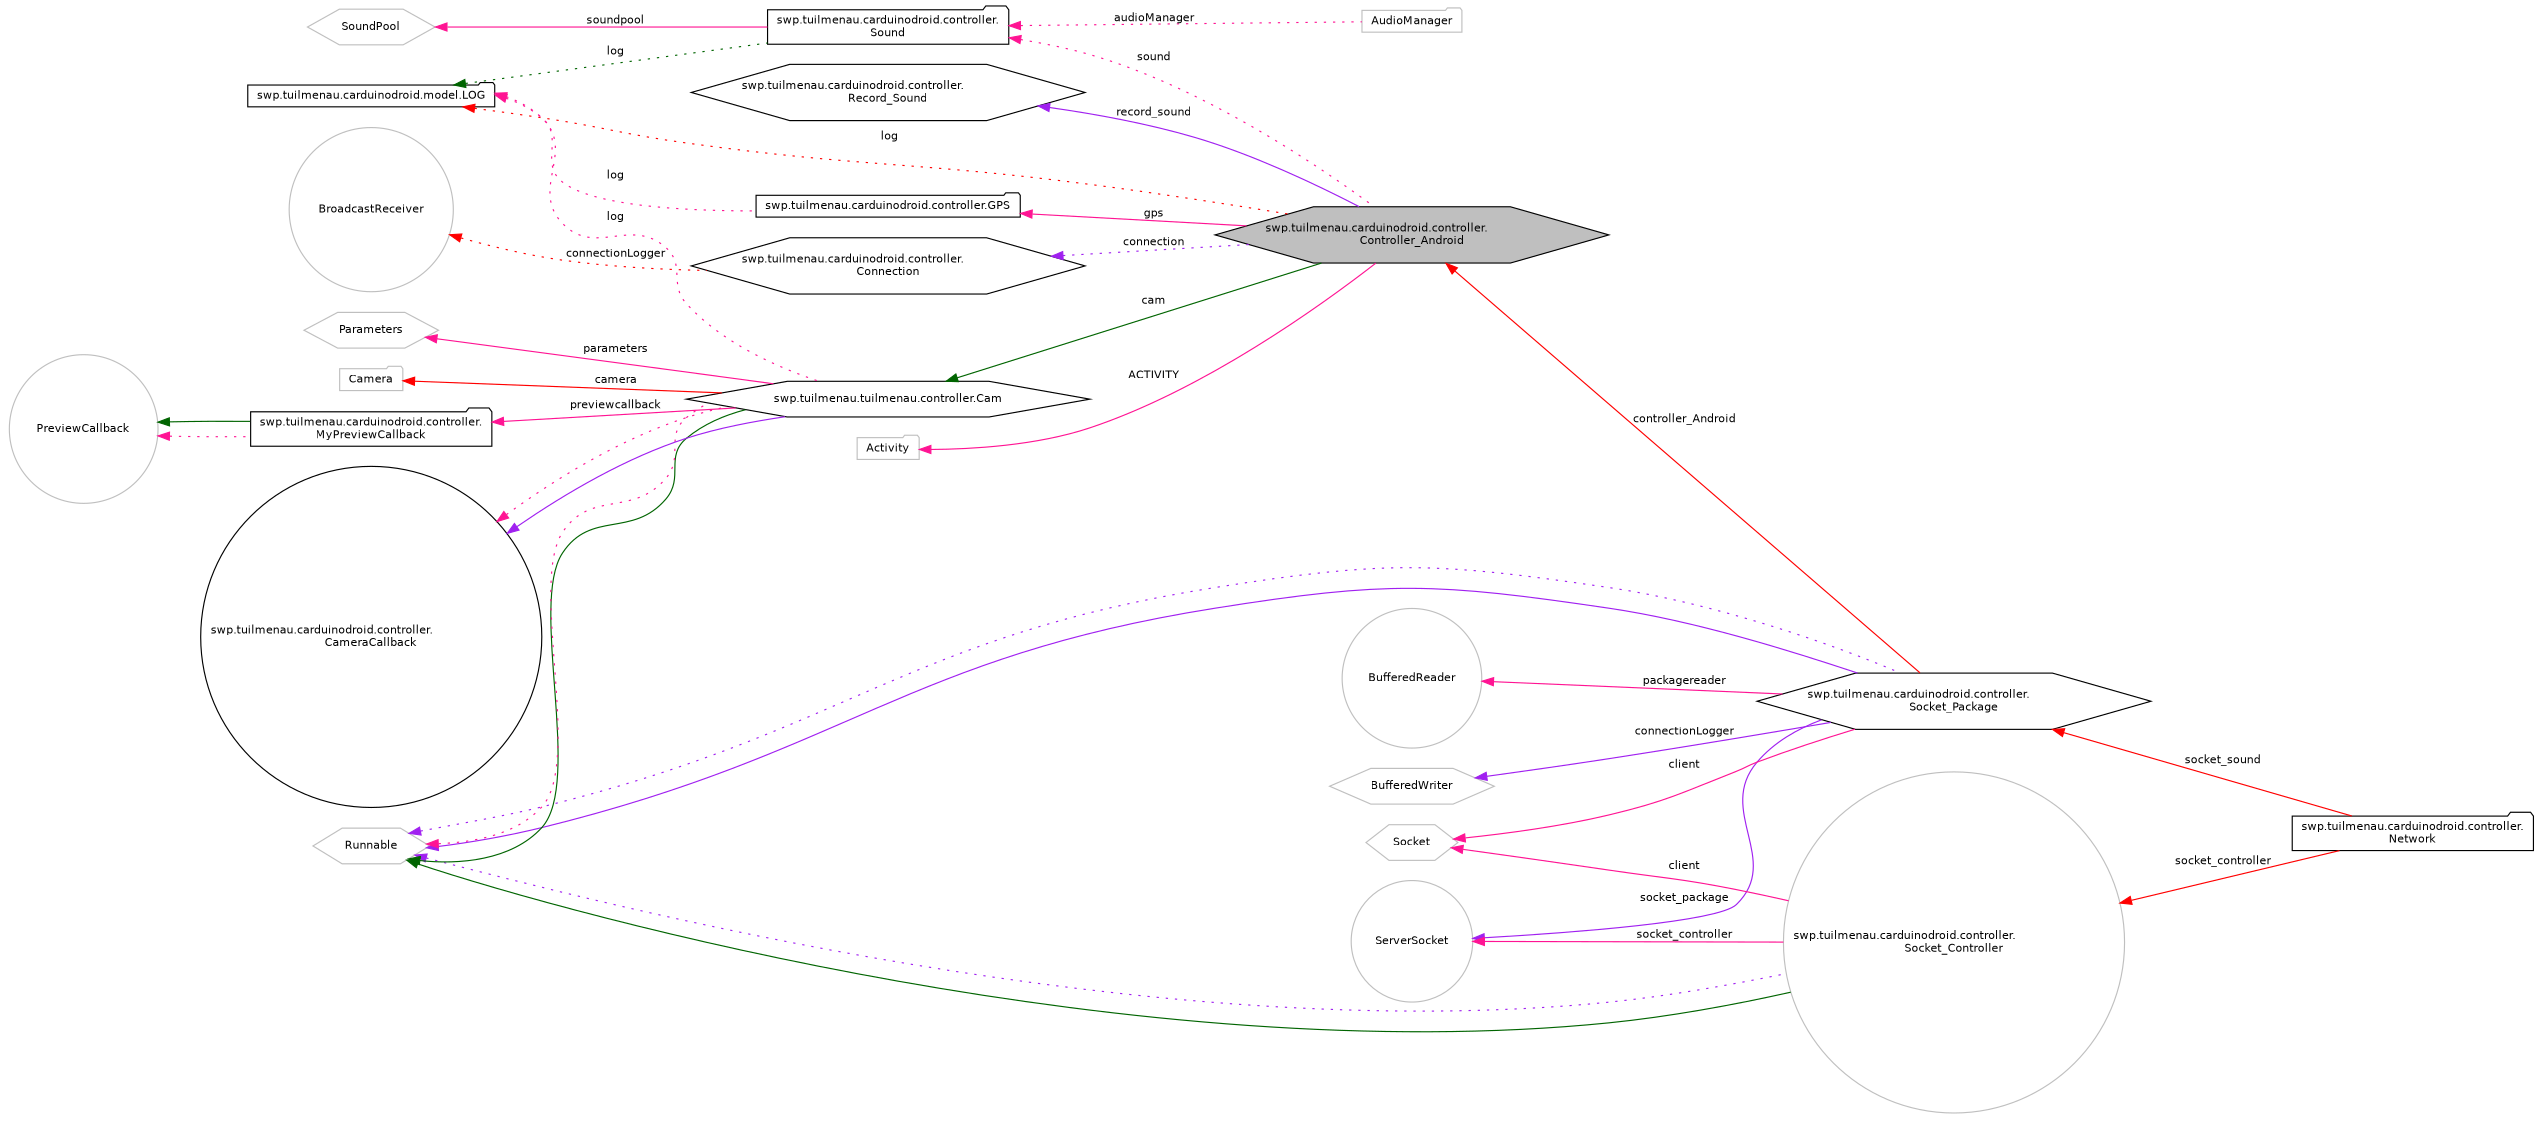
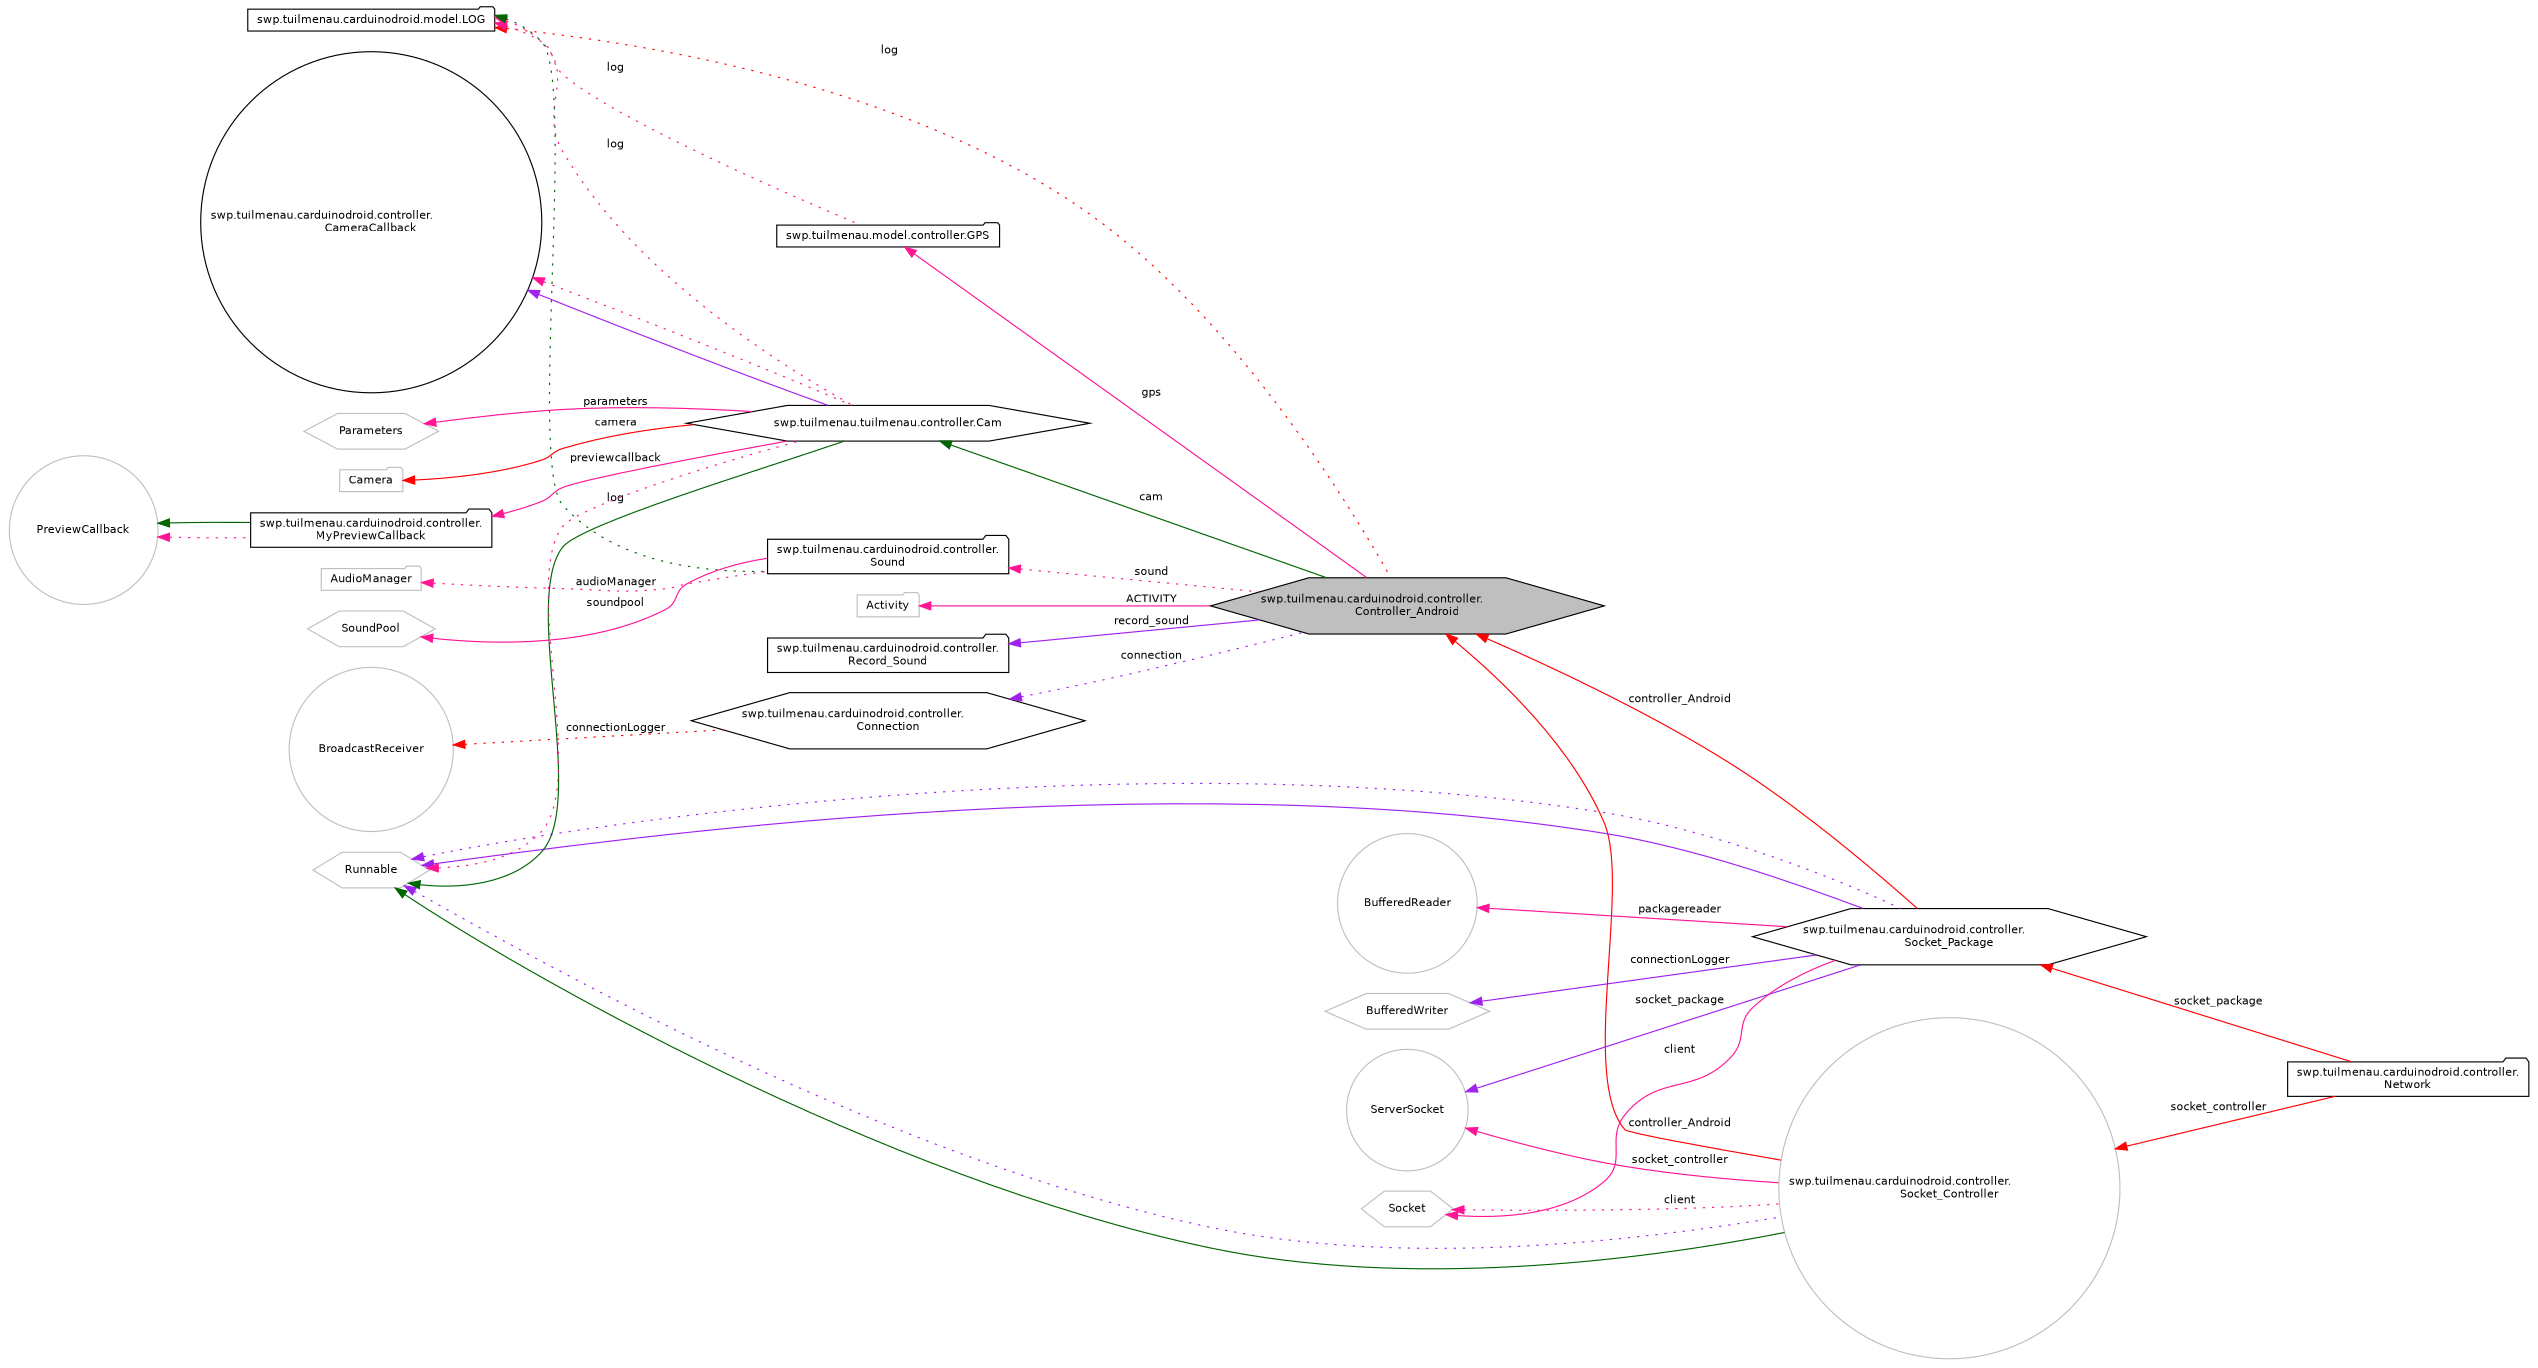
edge "AudioManager" -> "swp.tuilmenau.carduinodroid.controller. Sound": reversed
node "swp.tuilmenau.carduinodroid.controller. Record_Sound": shape hexagon -> folder
node "swp.tuilmenau.carduinodroid.controller.GPS": label "swp.tuilmenau.carduinodroid.controller.GPS" -> "swp.tuilmenau.model.controller.GPS"
edge "swp.tuilmenau.carduinodroid.controller. Network" -> "swp.tuilmenau.carduinodroid.controller. Socket_Package": label " socket_sound" -> " socket_package"
edge "swp.tuilmenau.carduinodroid.controller. Socket_Controller" -> "Socket": style solid -> dotted
edge "swp.tuilmenau.carduinodroid.controller. Socket_Controller" -> "swp.tuilmenau.carduinodroid.controller. Controller_Android": added, label "controller_Android"
